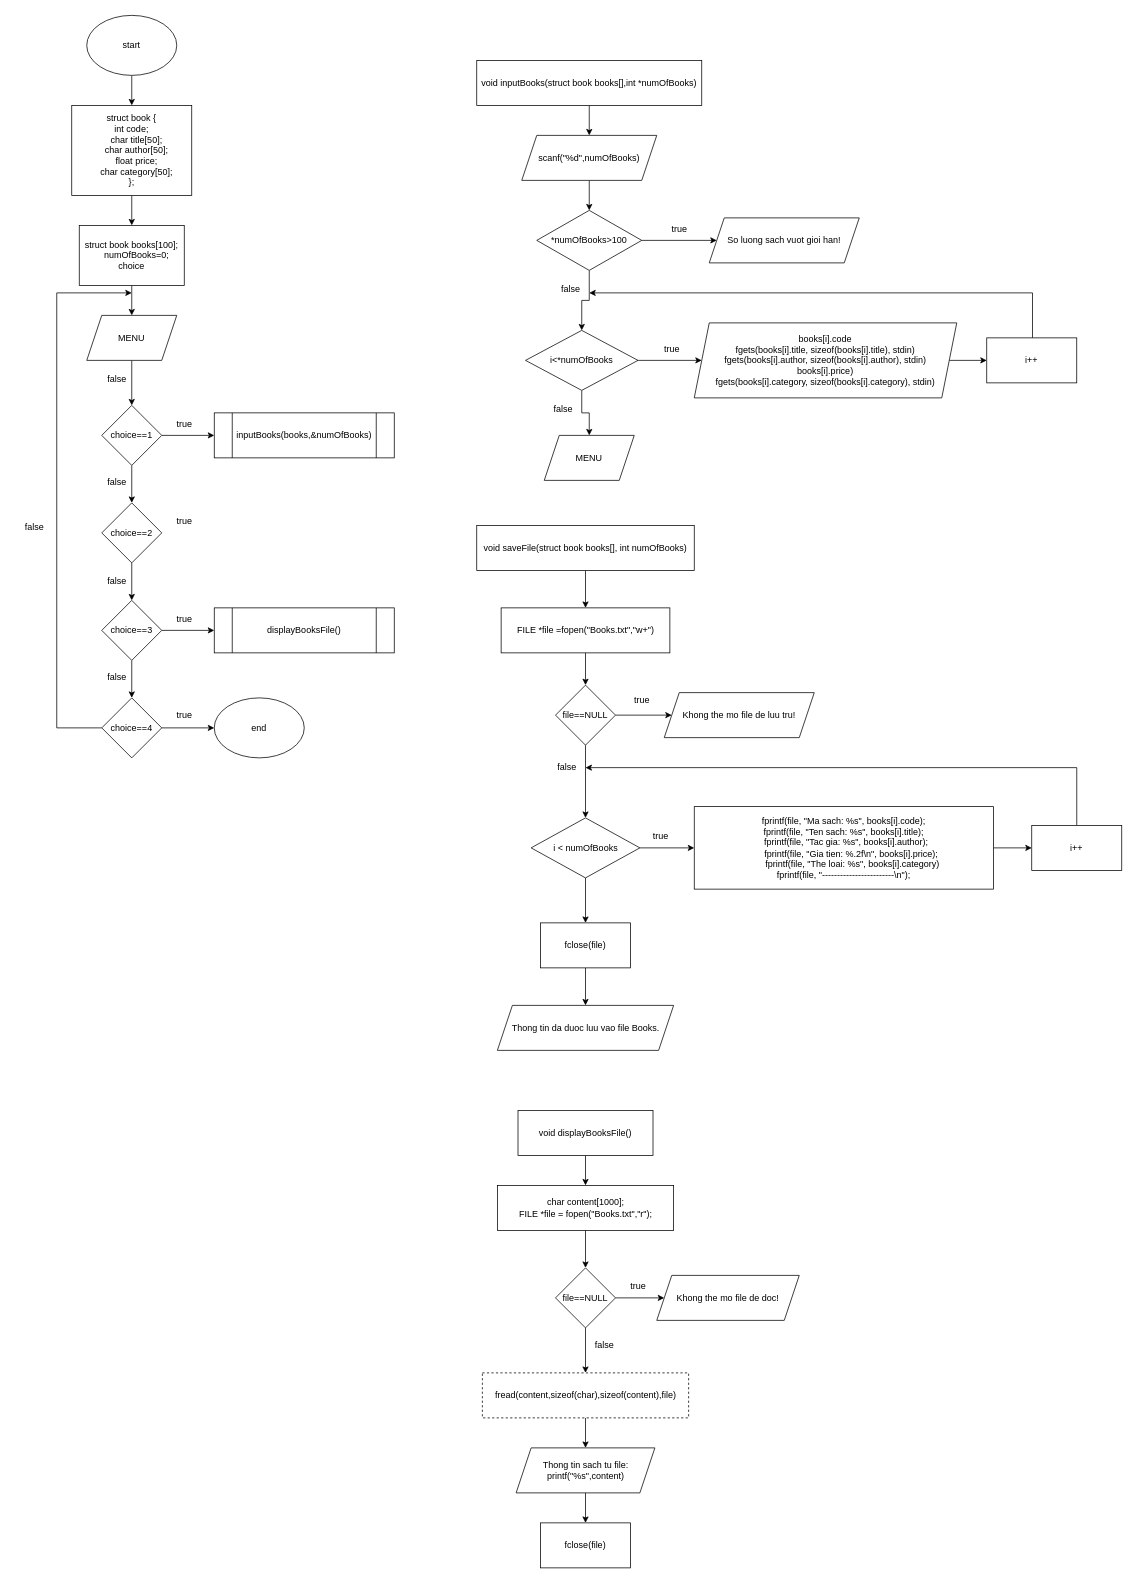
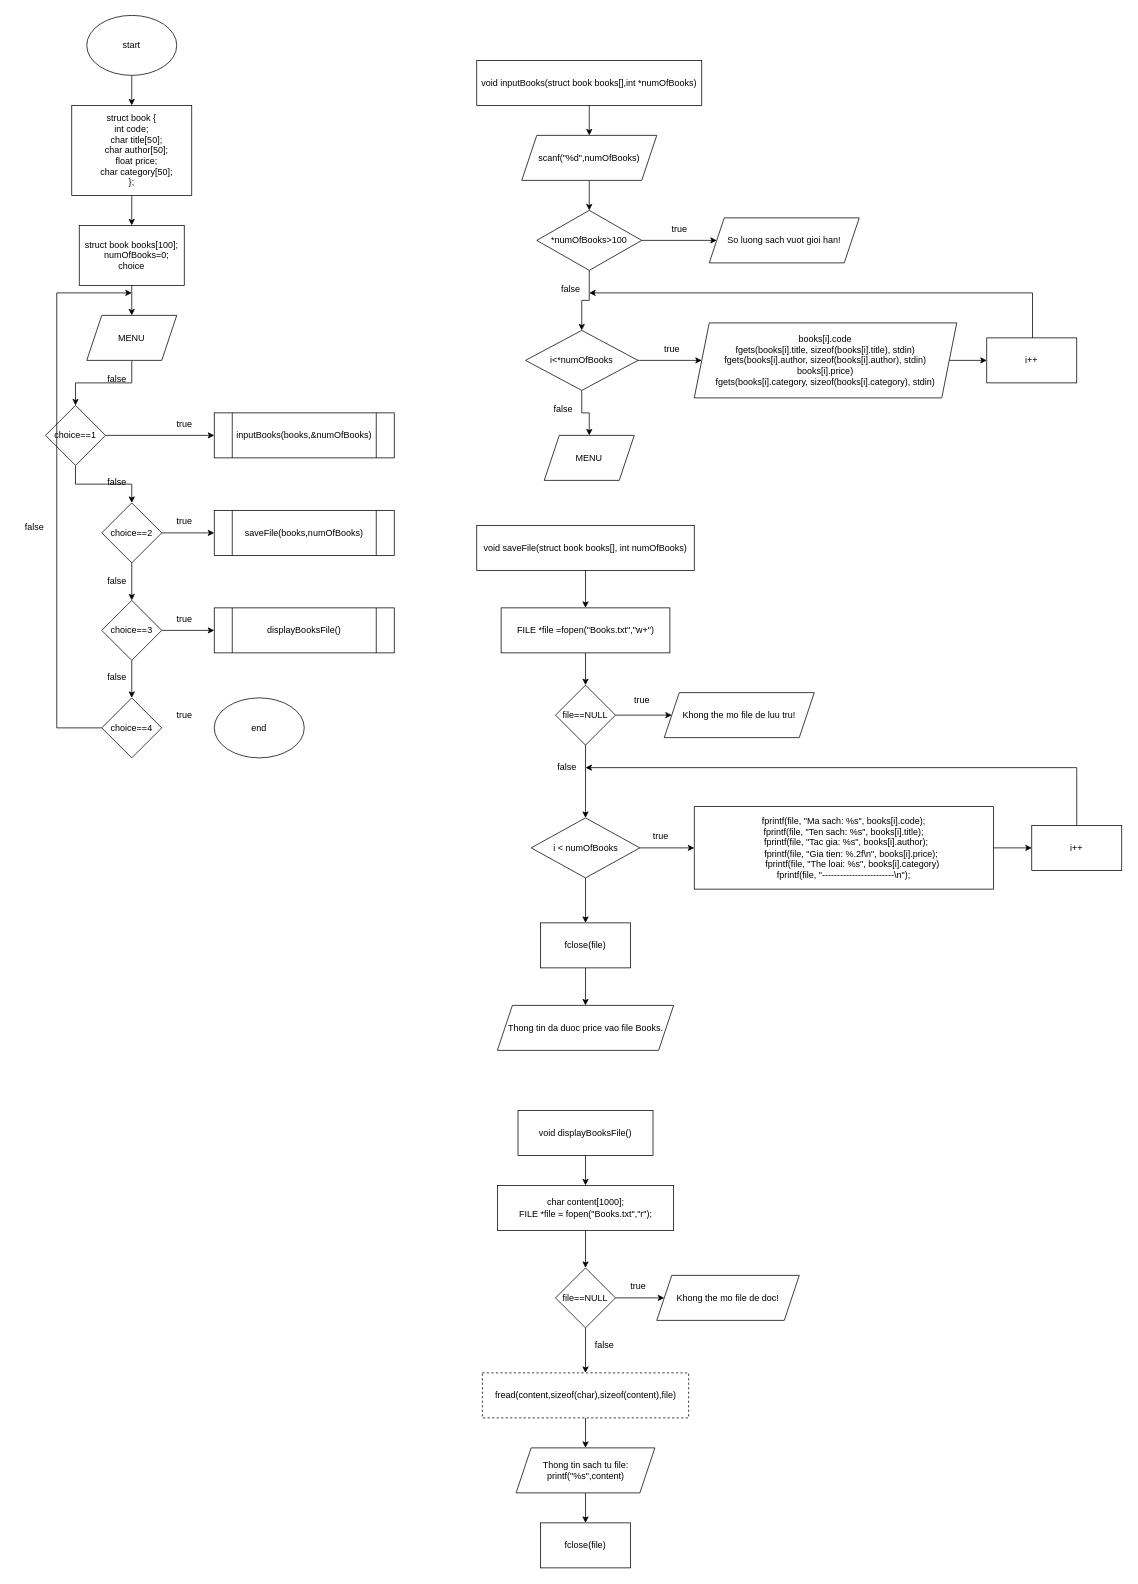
node "choice==1": moved (132, 435) -> (75, 435)
edge "choice==2" -> "saveFile(books,numOfBooks)": added
node "saveFile(books,numOfBooks)": added
edge "choice==4" -> "end": removed
node "Thong tin da duoc luu vao file Books.": label "Thong tin da duoc luu vao file Books." -> "Thong tin da duoc price vao file Books."
